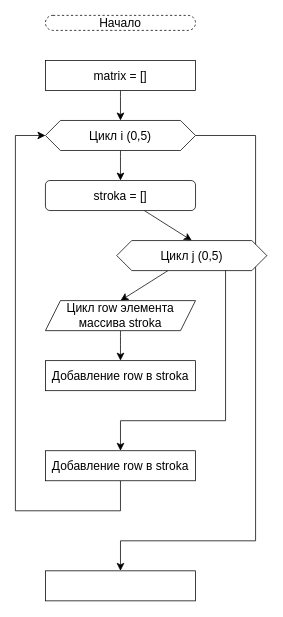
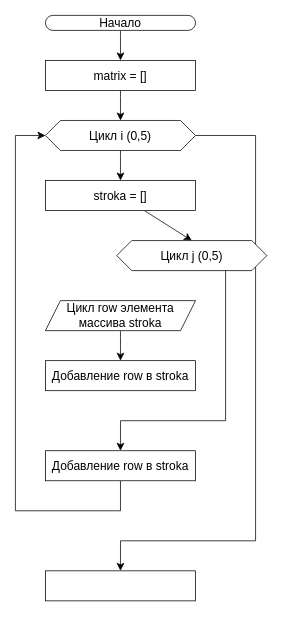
node "Начало": style dashed -> solid
edge "Начало" -> "matrix = []": added
node "stroka = []": shape rounded rectangle -> rectangle
edge "Цикл j (0,5)" -> "Цикл row элемента массива stroka": removed
